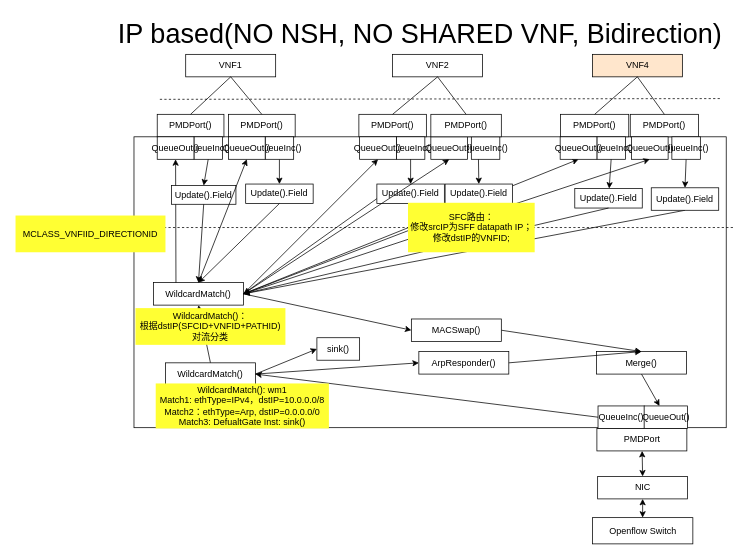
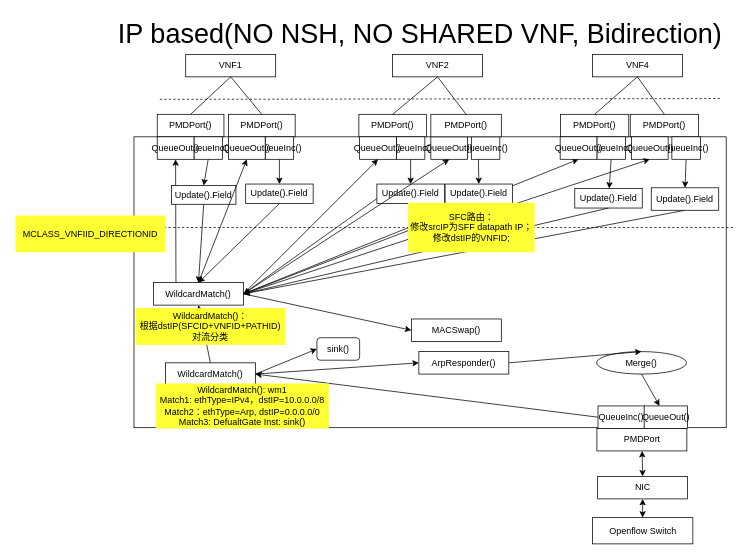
node "VNF4": fillcolor #ffe6cc -> #ffffff
edge "MACSwap()" -> "Merge()": removed
node "sink()": shape rectangle -> rounded rectangle
node "Merge()": shape rectangle -> ellipse
